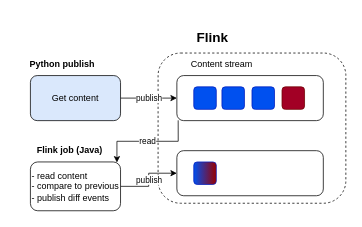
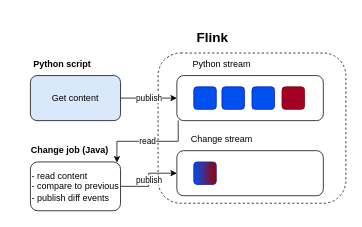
node "Python publish": label "Python publish" -> "Python script"
node "Content stream": label "Content stream" -> "Python stream"
node "Change stream": added
node "Flink job (Java)": label "Flink job (Java)" -> "Change job (Java)"
